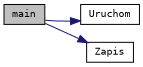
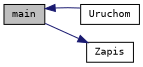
edge "main" -> "Uruchom": reversed
